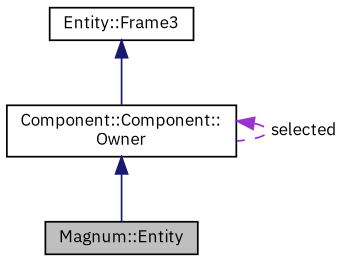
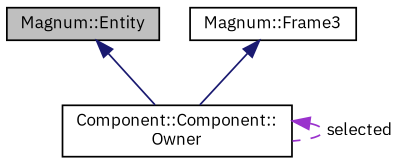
node "Entity::Frame3": label "Entity::Frame3" -> "Magnum::Frame3"
edge "Magnum::Entity" -> "Component::Component:: Owner": reversed
